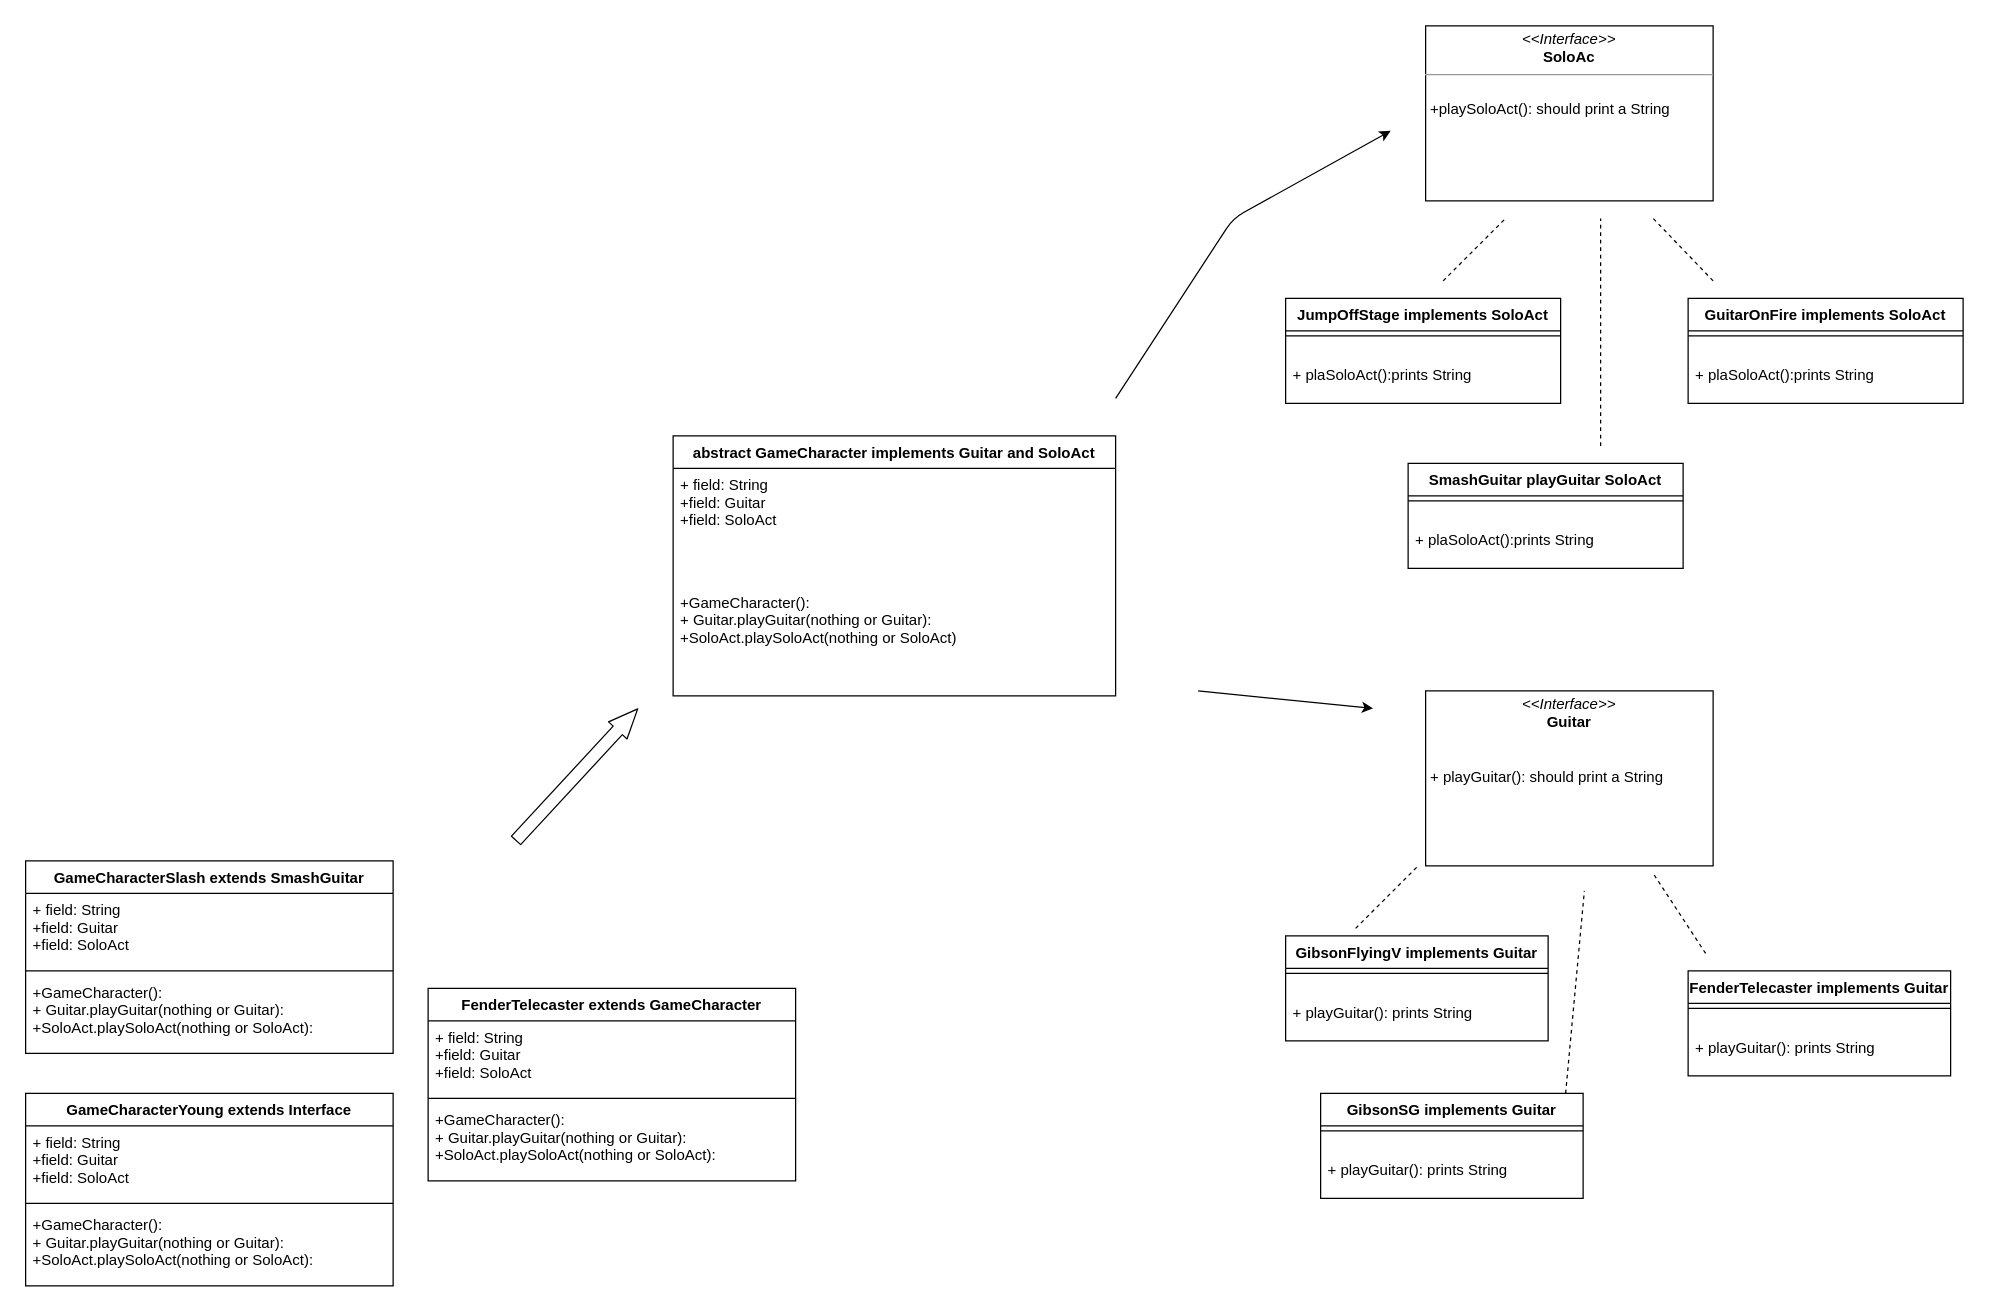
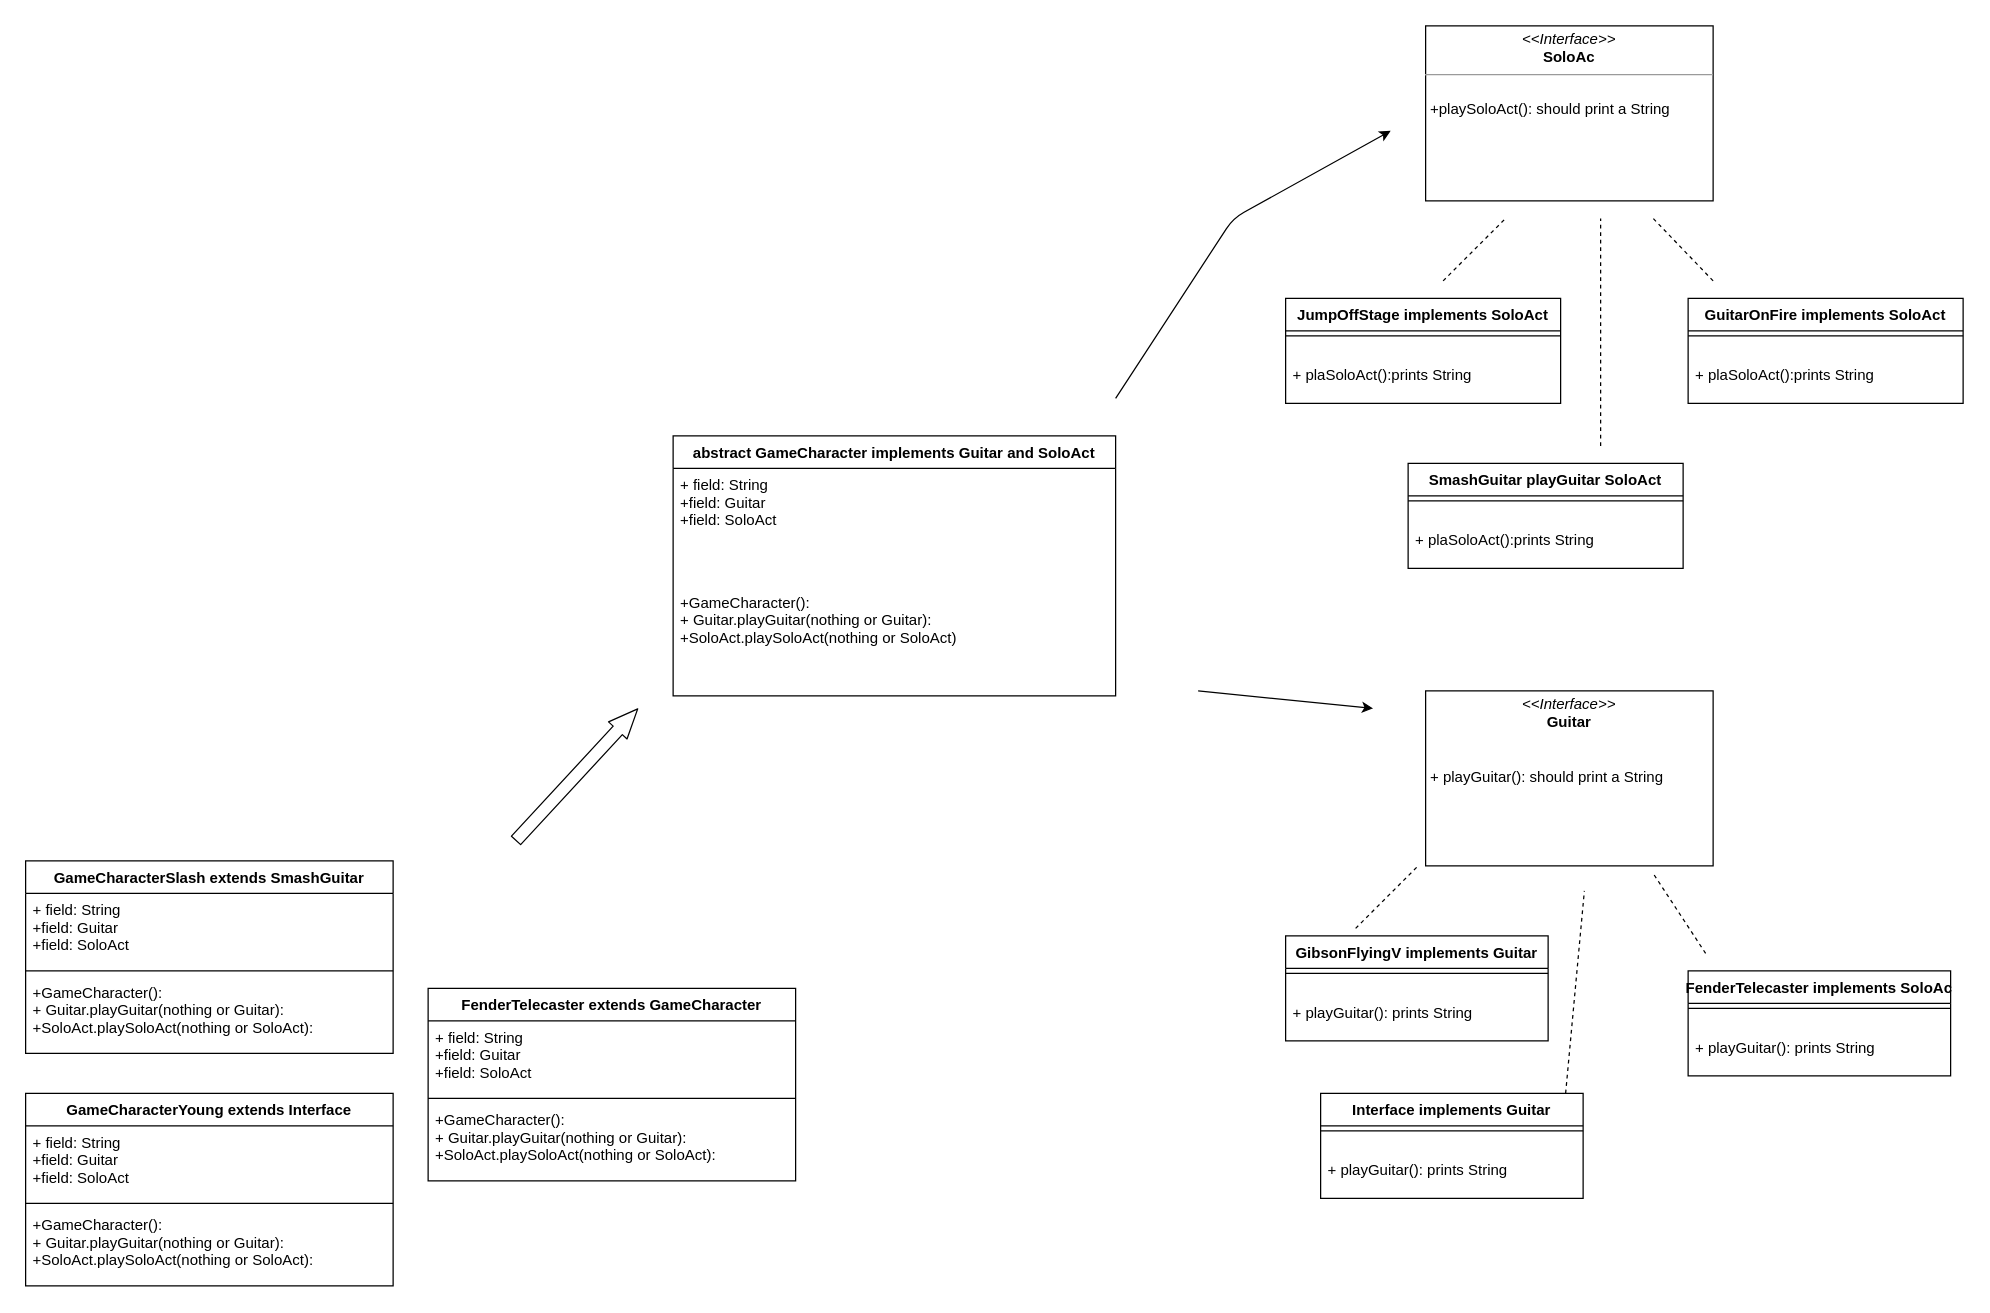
node "FenderTelecaster implements Guitar": label "FenderTelecaster implements Guitar" -> "FenderTelecaster implements SoloAc"
node "GibsonSG implements Guitar": label "GibsonSG implements Guitar" -> "Interface implements Guitar"
